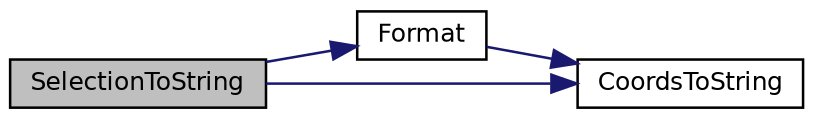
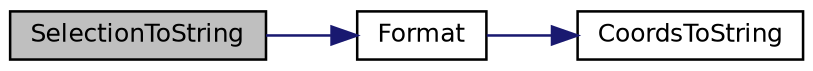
edge "SelectionToString" -> "CoordsToString": removed
